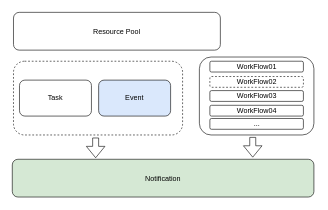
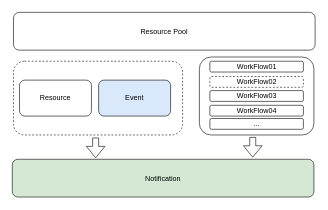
node "Resource Pool": size 207x38 -> 302x38
node "Task": label "Task" -> "Resource"
